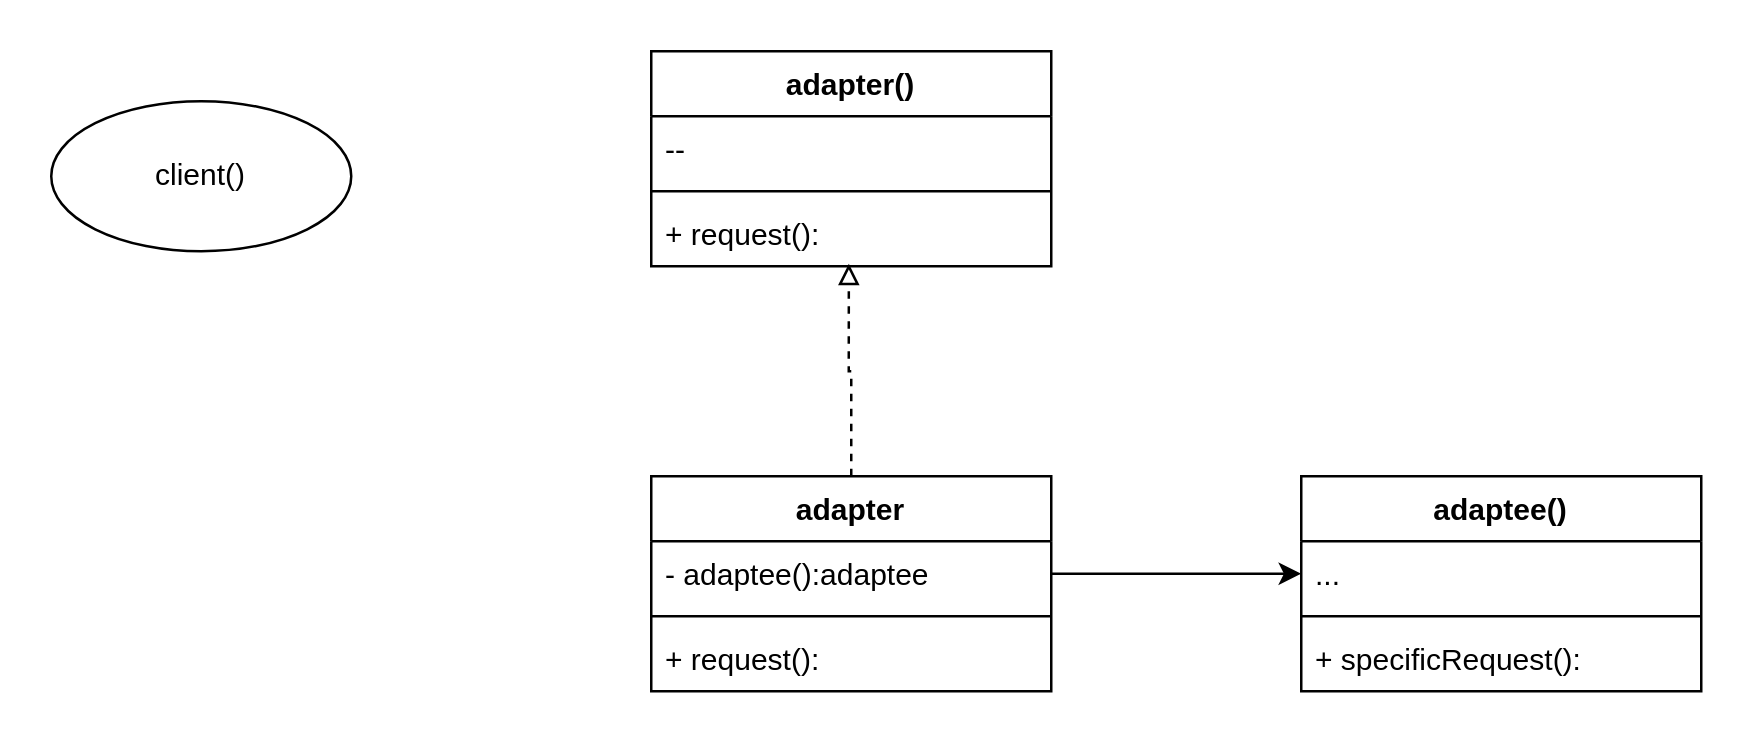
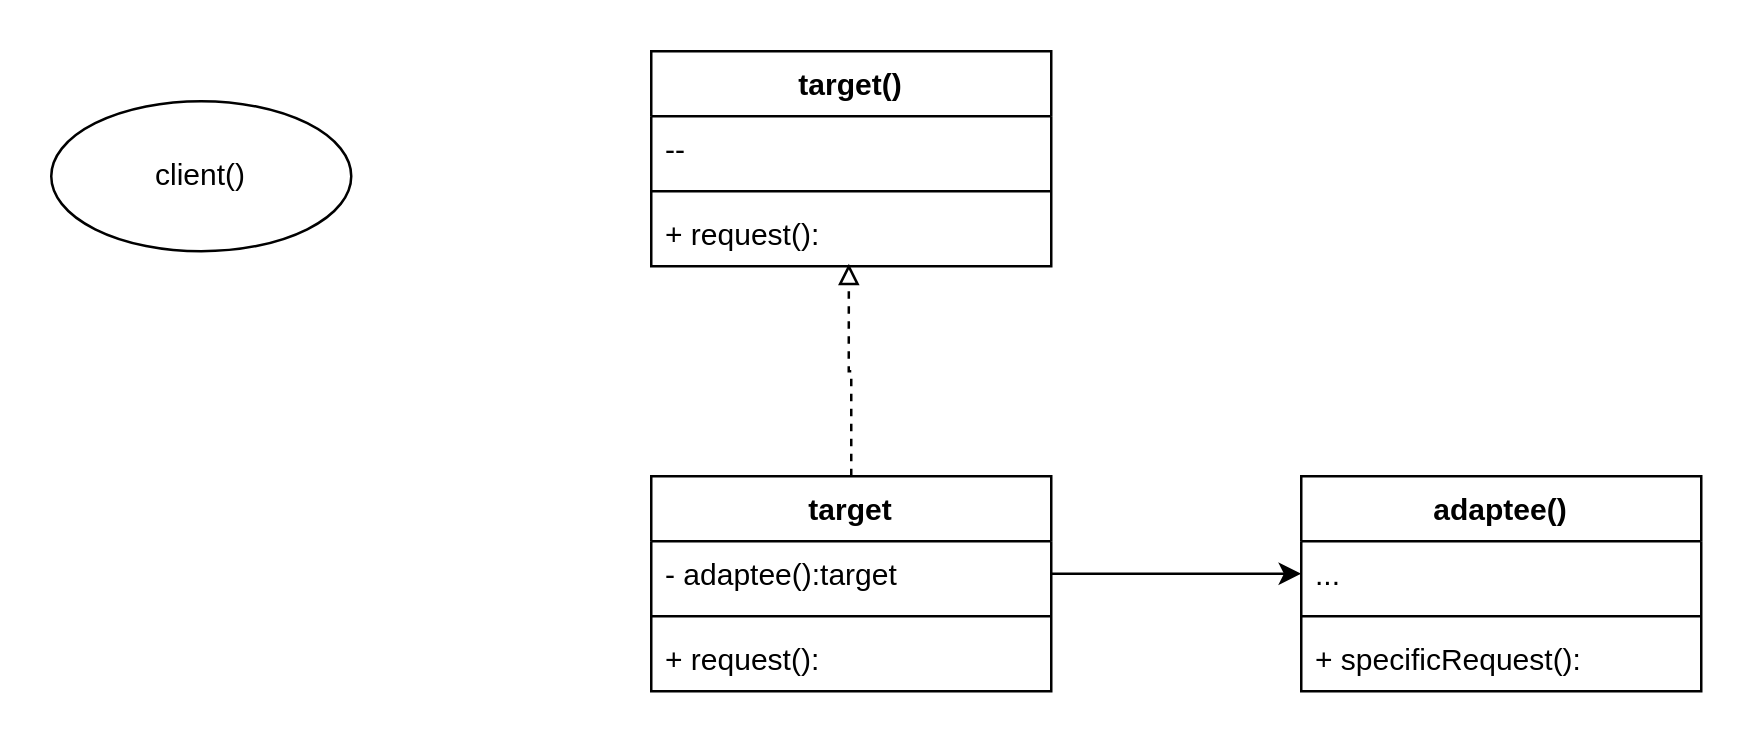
node "adapter()": label "adapter()" -> "target()"
node "adapter": label "adapter" -> "target"
node "- adaptee():adaptee": label "- adaptee():adaptee" -> "- adaptee():target"
